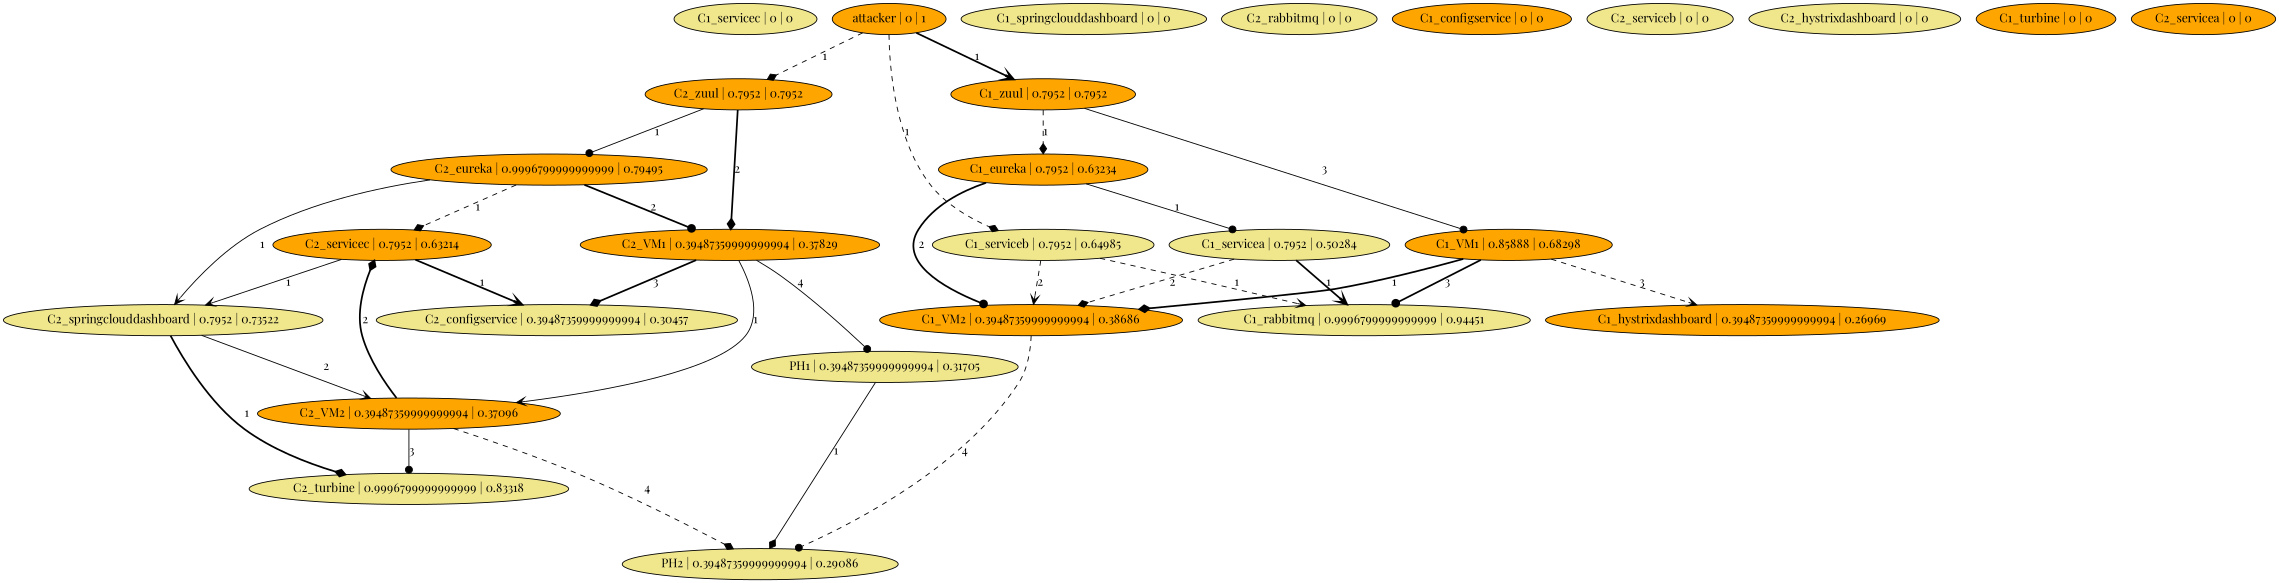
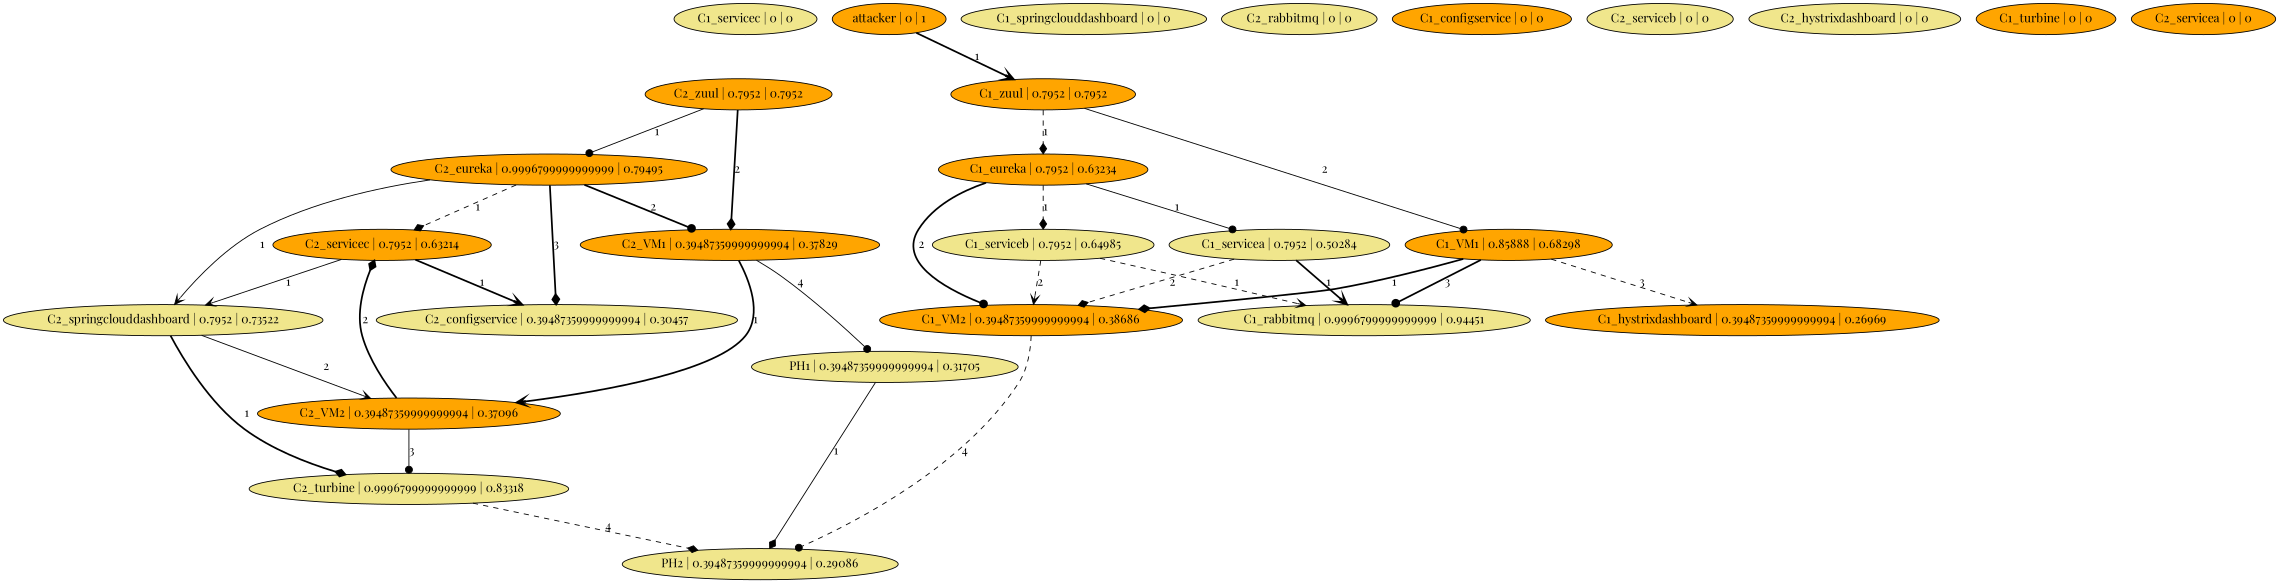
edge "attacker | 0 | 1" -> "C2_zuul | 0.7952 | 0.7952": removed, label "1"
edge "attacker | 0 | 1" -> "C1_serviceb | 0.7952 | 0.64985": now "C1_eureka | 0.7952 | 0.63234" -> "C1_serviceb | 0.7952 | 0.64985"
edge "C1_zuul | 0.7952 | 0.7952" -> "C1_VM1 | 0.85888 | 0.68298": label "3" -> "2"
edge "C2_VM1 | 0.39487359999999994 | 0.37829" -> "C2_configservice | 0.39487359999999994 | 0.30457": now "C2_eureka | 0.9996799999999999 | 0.79495" -> "C2_configservice | 0.39487359999999994 | 0.30457"
edge "C2_VM1 | 0.39487359999999994 | 0.37829" -> "C2_VM2 | 0.39487359999999994 | 0.37096": style solid -> bold
edge "C2_VM2 | 0.39487359999999994 | 0.37096" -> "PH2 | 0.39487359999999994 | 0.29086": now "C2_turbine | 0.9996799999999999 | 0.83318" -> "PH2 | 0.39487359999999994 | 0.29086"
